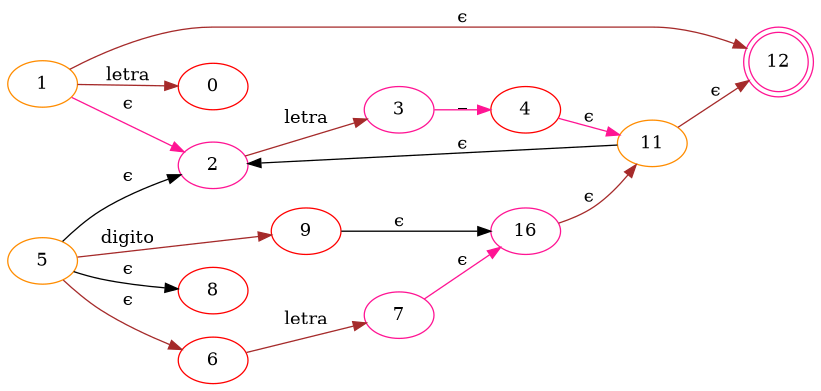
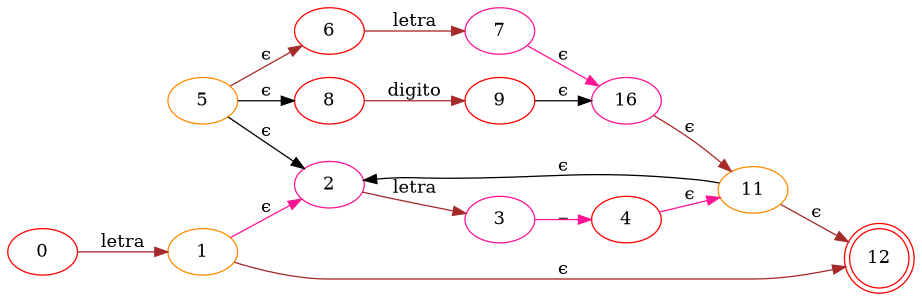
node "12": color deeppink -> red
edge "1" -> "0": reversed
edge "5" -> "9": now "8" -> "9"
